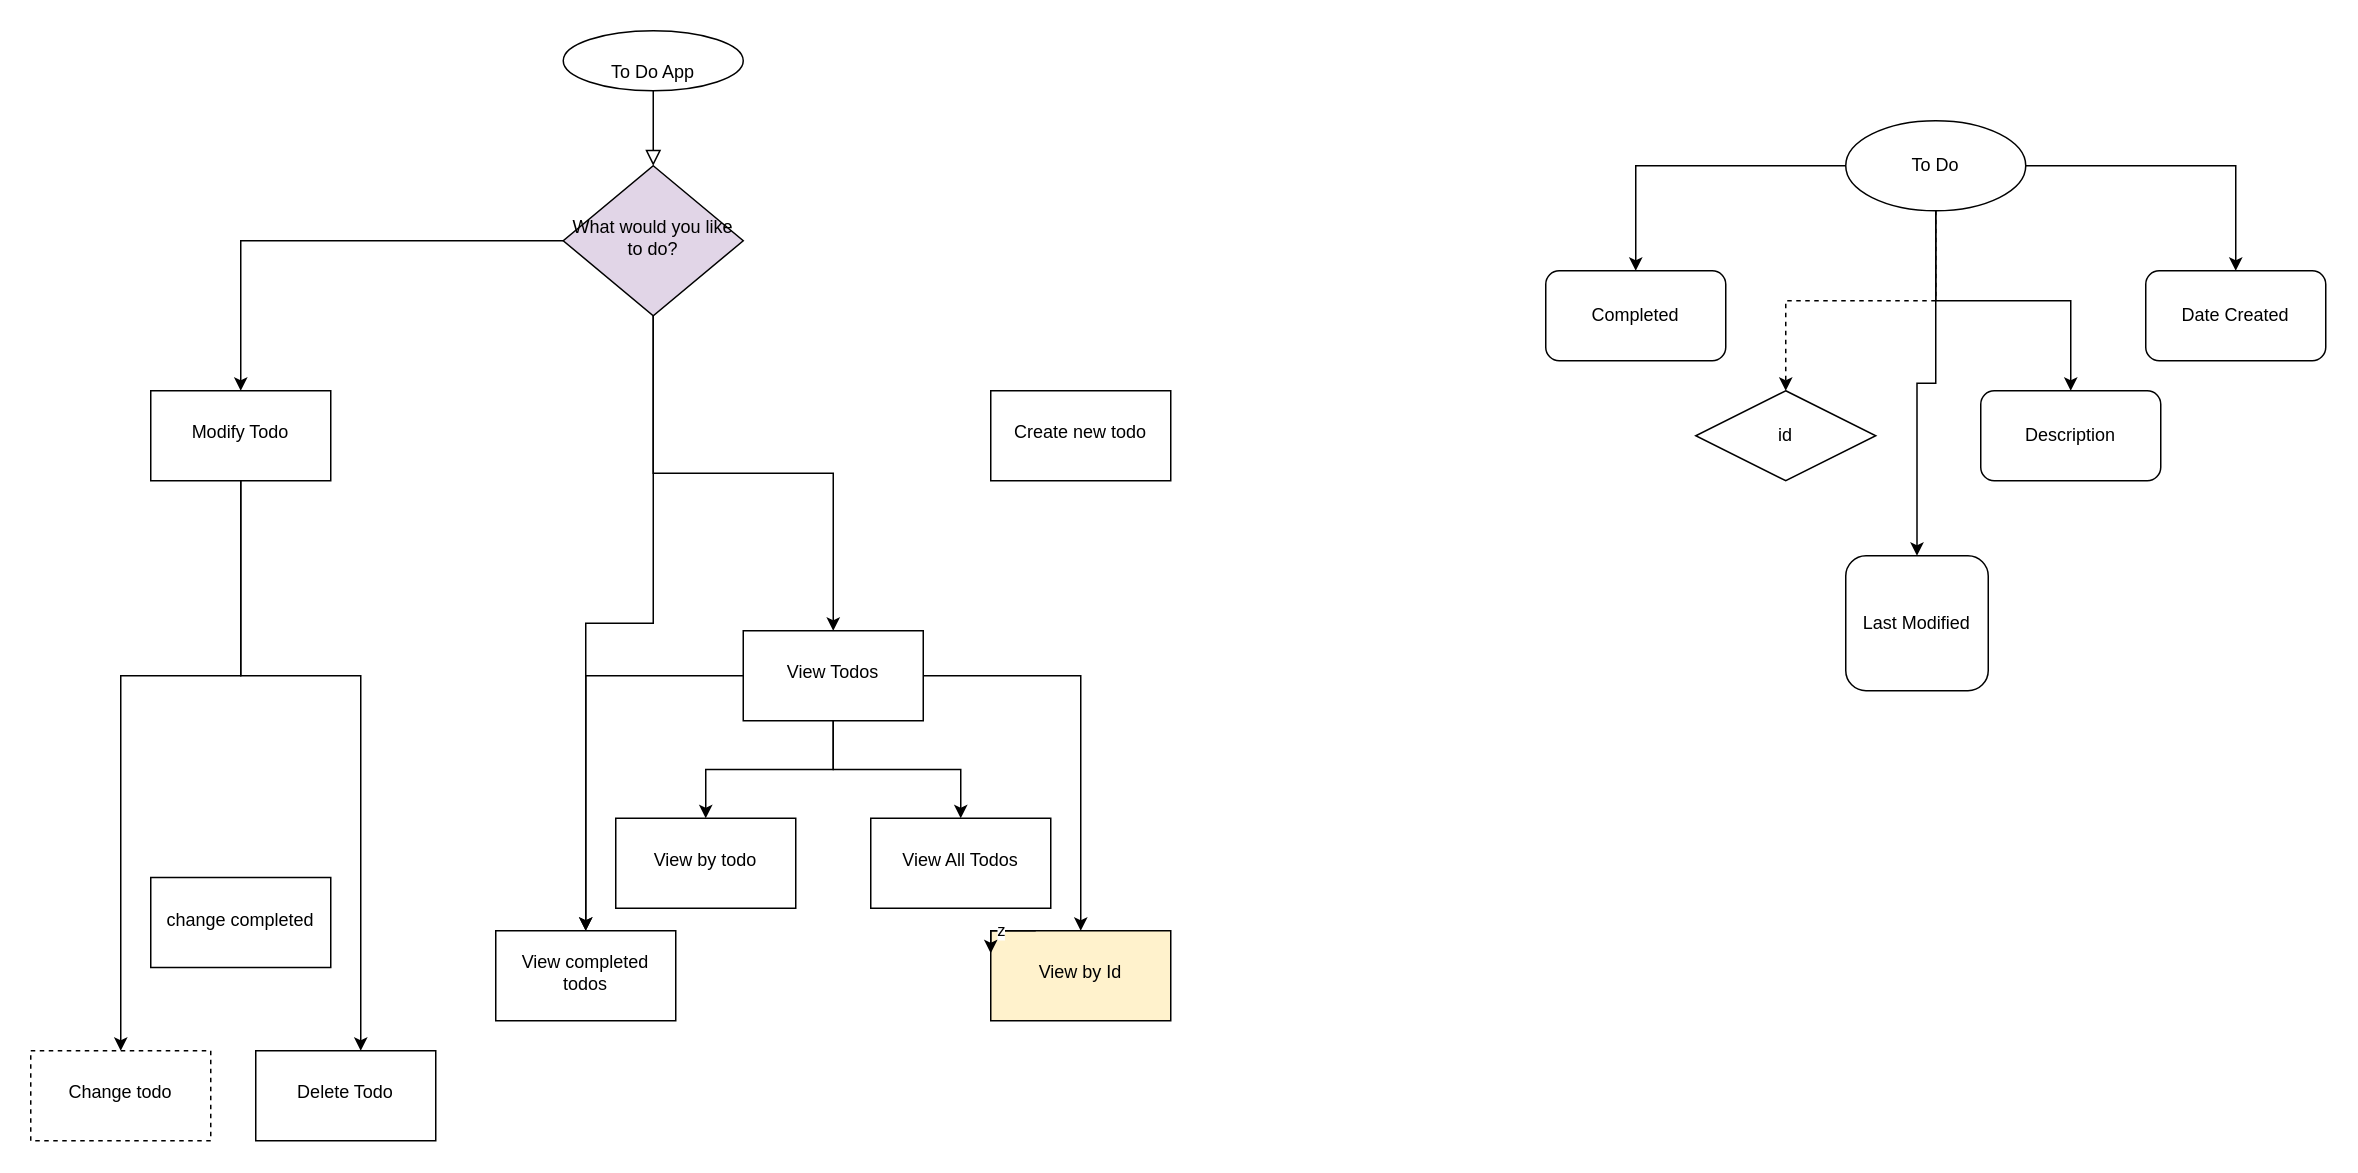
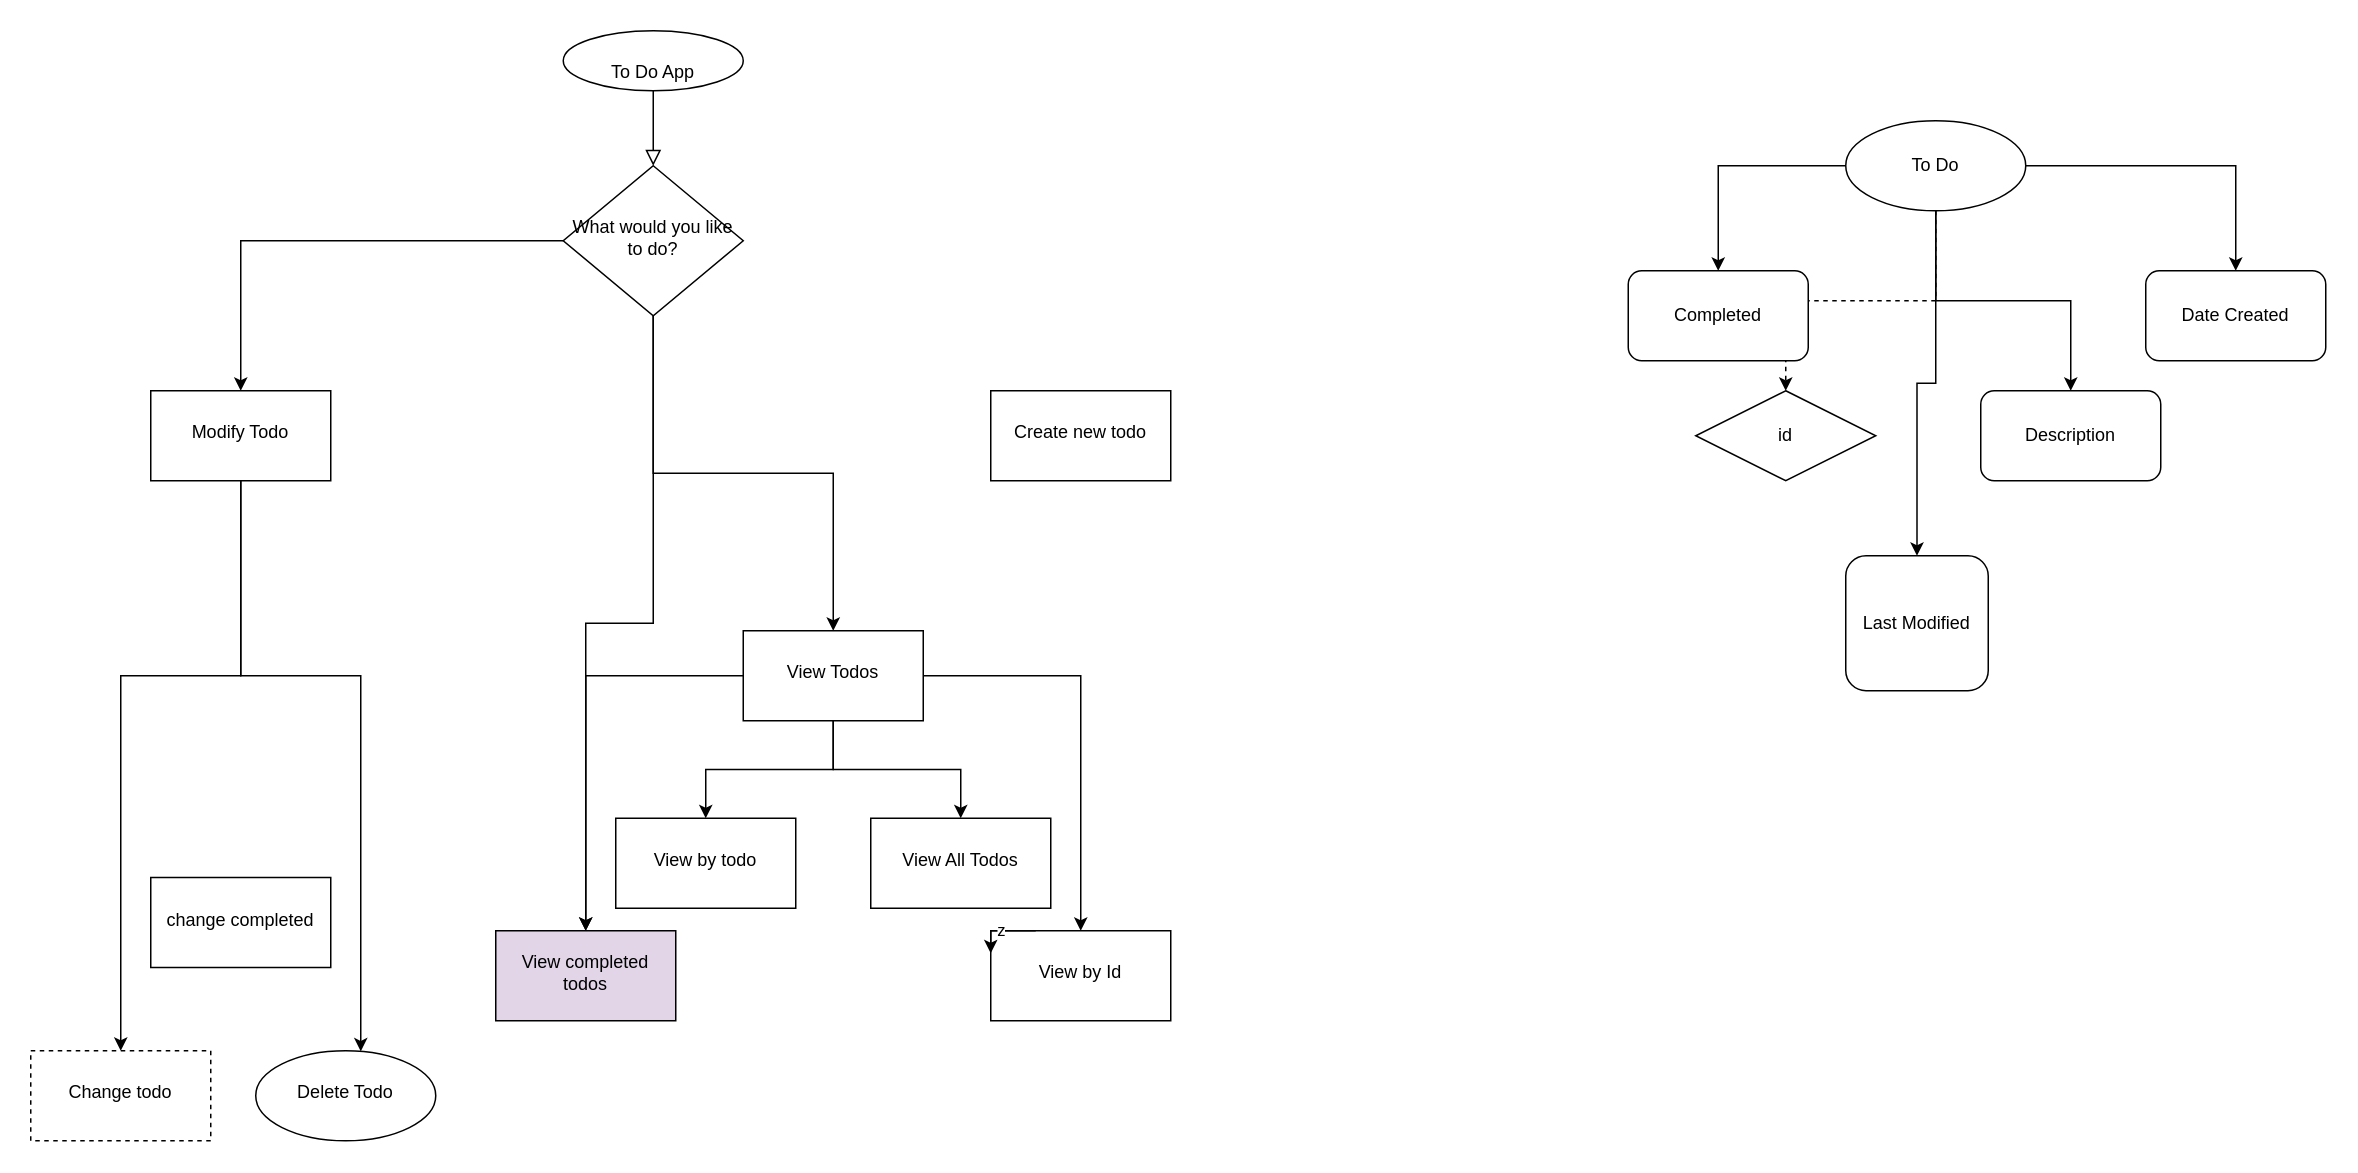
node "What would you like to do?": fillcolor #e1d5e7 -> #ffffff
node "Completed": moved (1636, 316) -> (1718, 316)
node "View completed todos": fillcolor #ffffff -> #e1d5e7
node "View by Id": fillcolor #fff2cc -> #ffffff
node "Delete Todo": shape rectangle -> ellipse
